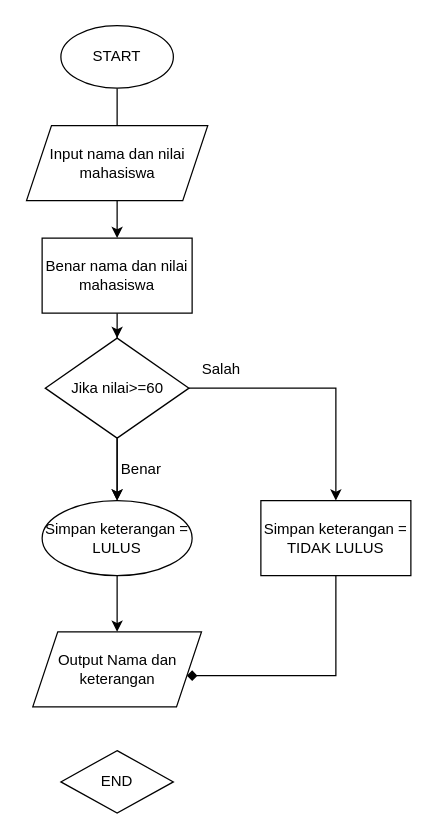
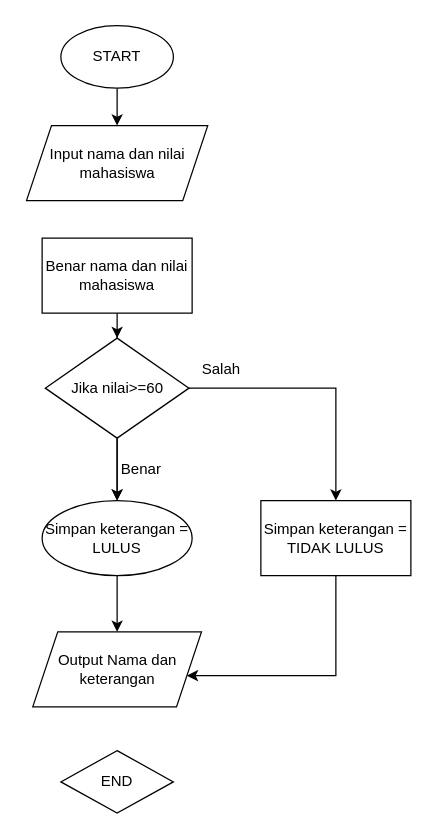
edge "START" -- "Input nama dan nilai mahasiswa": arrowhead none -> classic
edge "Input nama dan nilai mahasiswa" -> "Benar nama dan nilai mahasiswa": removed
edge "Simpan keterangan = TIDAK LULUS" -> "Output Nama dan keterangan": arrowhead diamond -> classic
